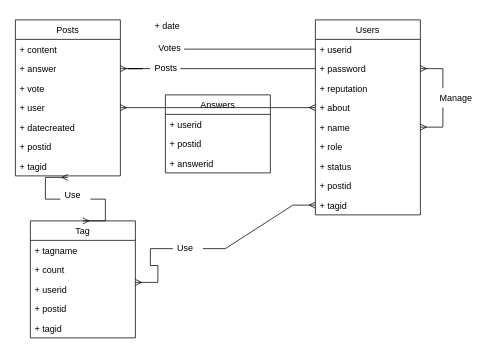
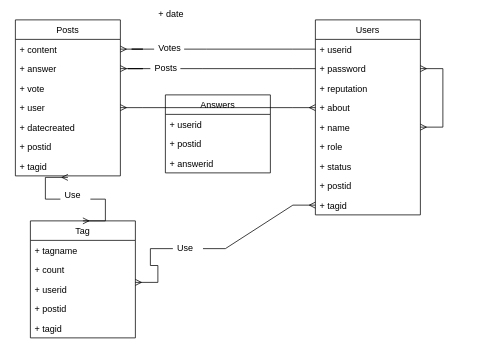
node "+ date": moved (203, 27) -> (207, 15)
edge "Votes" -> "+ content": added
node "Manage": removed
